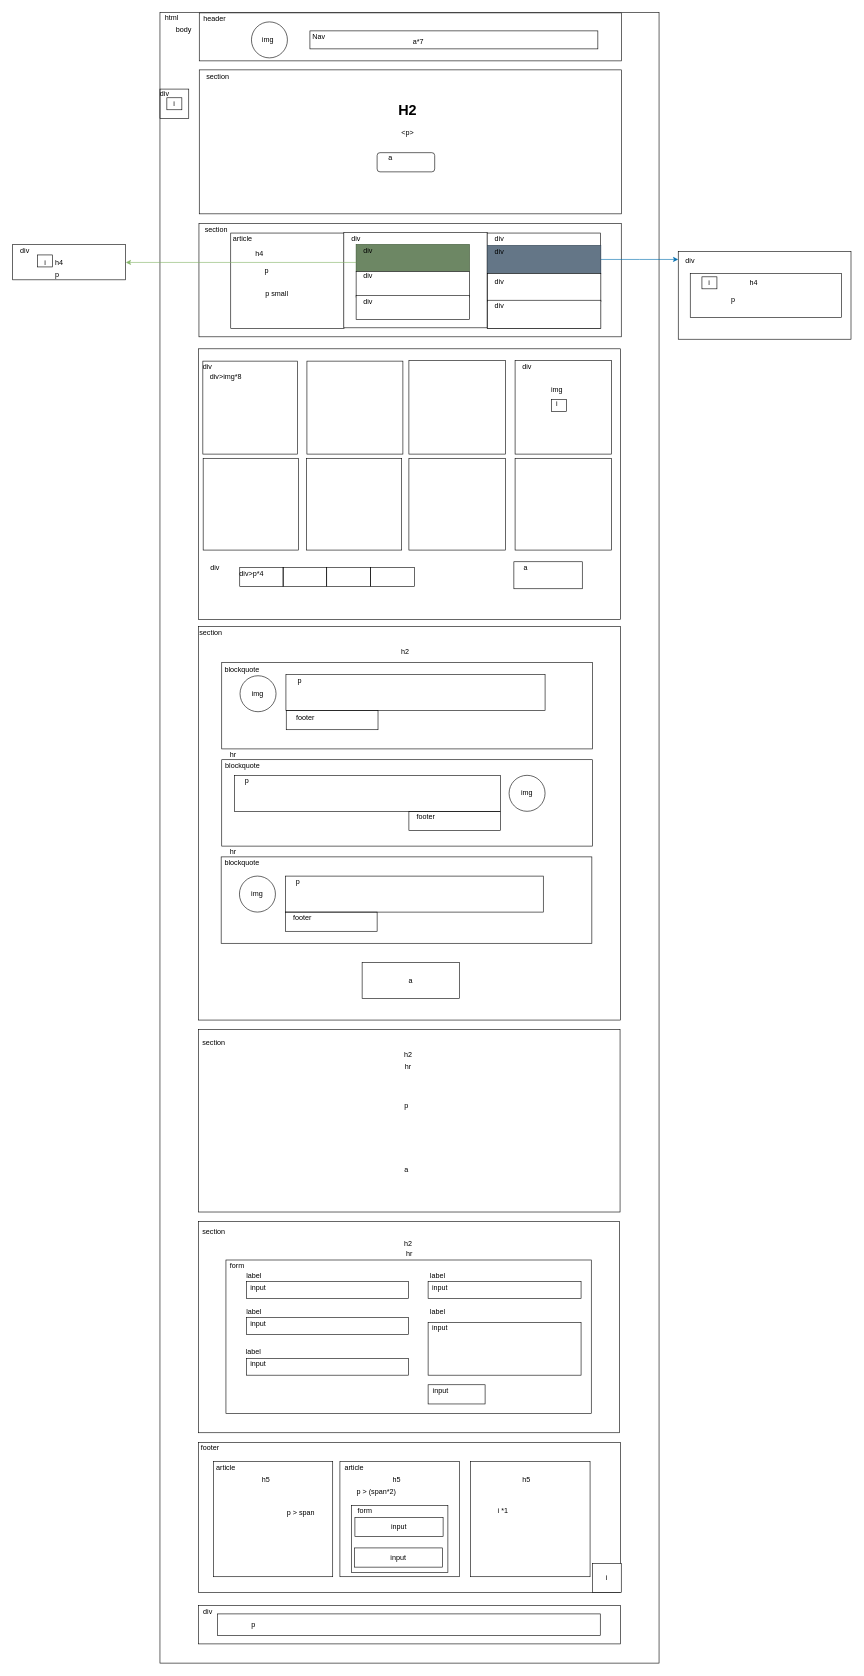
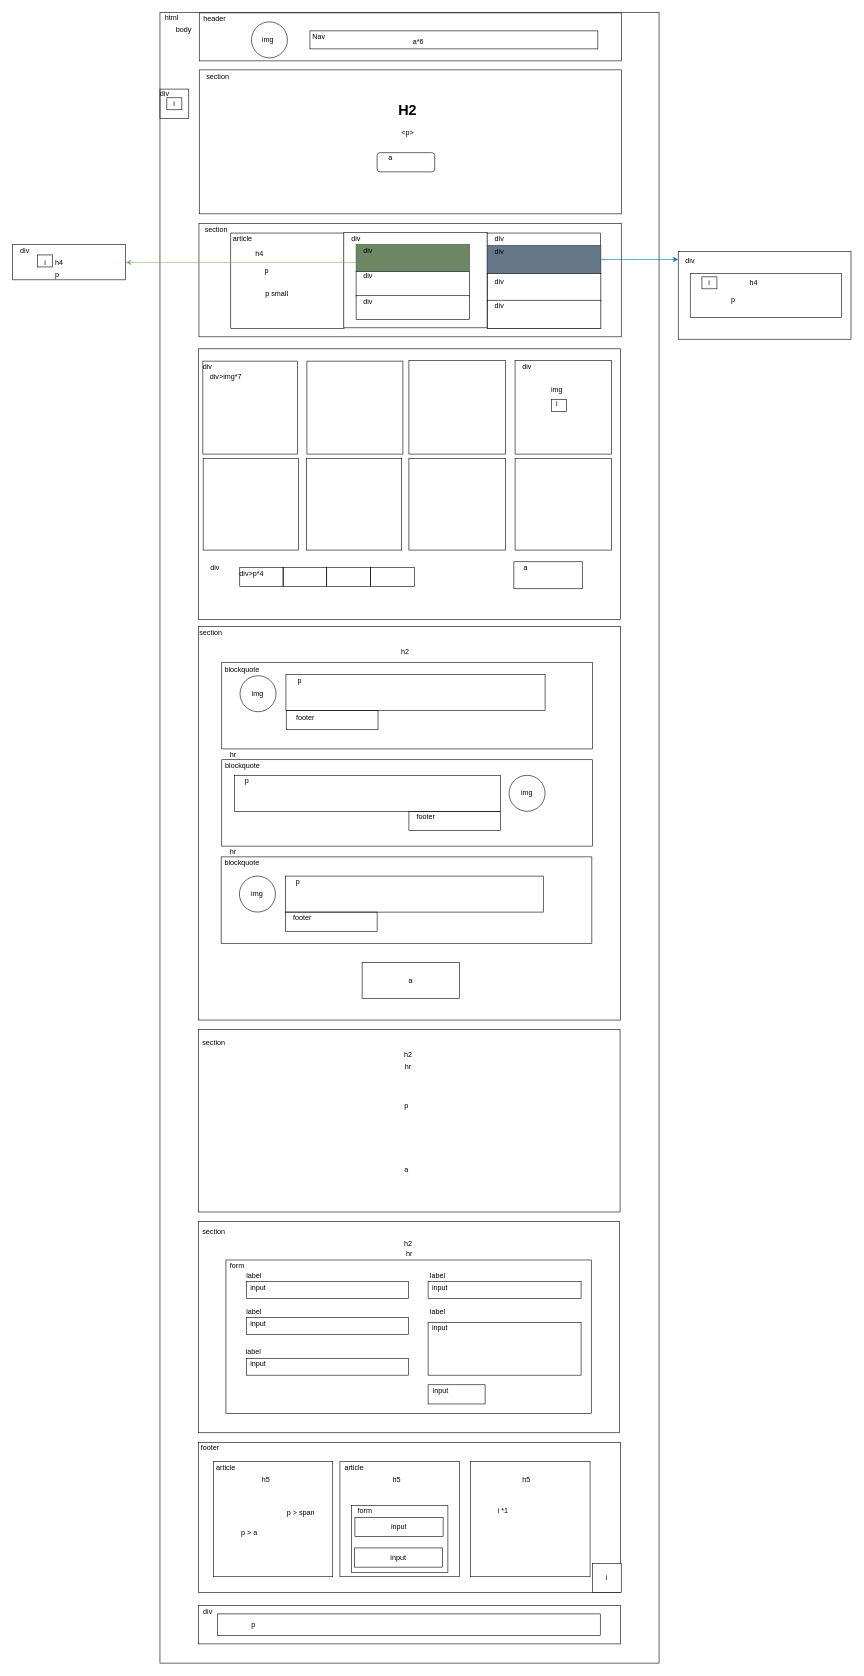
node "a*7": label "a*7" -> "a*6"
node "div>img*8": label "div>img*8" -> "div>img*7"
node "p > (span*2)": removed
node "p > a": added
